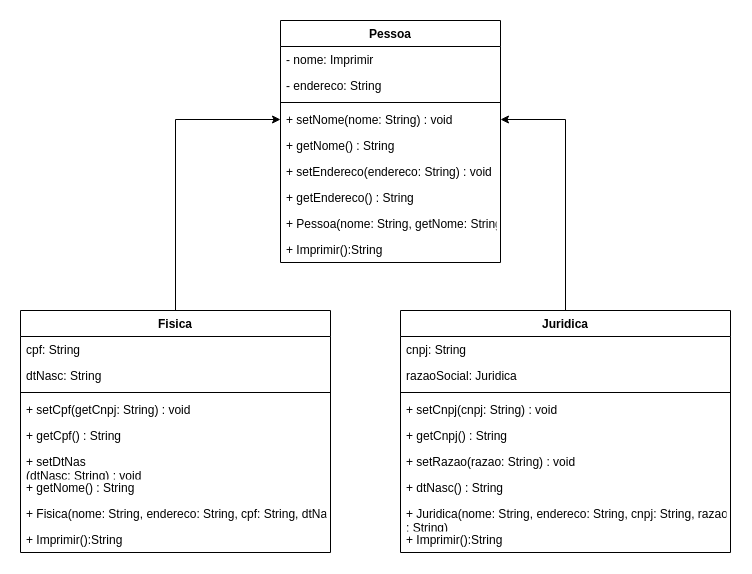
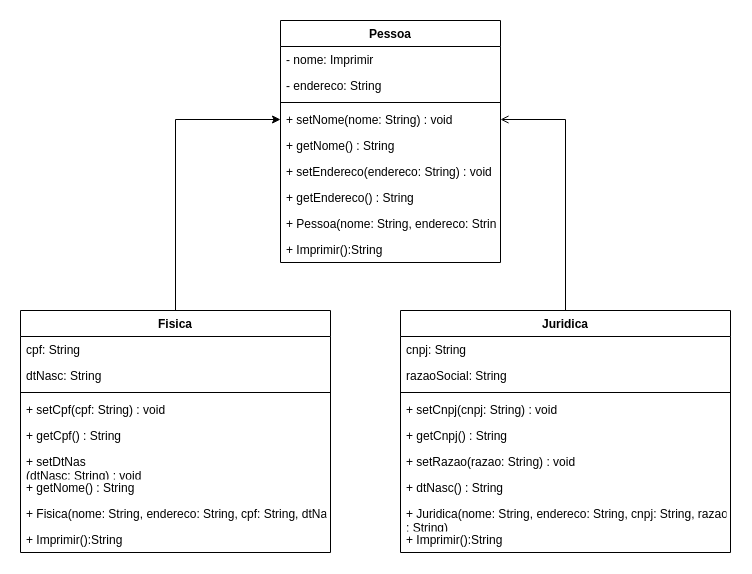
edge "Juridica" -> "+ setNome(nome: String) : void": arrowhead classic -> open
node "+ Pessoa(nome: String, getNome: String)": label "+ Pessoa(nome: String, getNome: String)" -> "+ Pessoa(nome: String, endereco: String)"
node "razaoSocial: Juridica": label "razaoSocial: Juridica" -> "razaoSocial: String"
node "+ setCpf(getCnpj: String) : void": label "+ setCpf(getCnpj: String) : void" -> "+ setCpf(cpf: String) : void"
